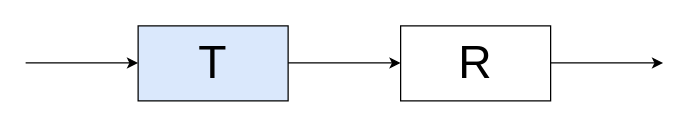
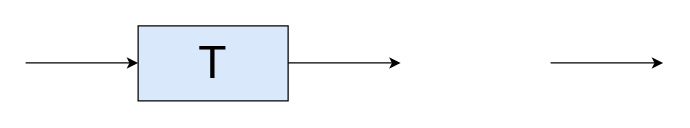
node "R": removed
